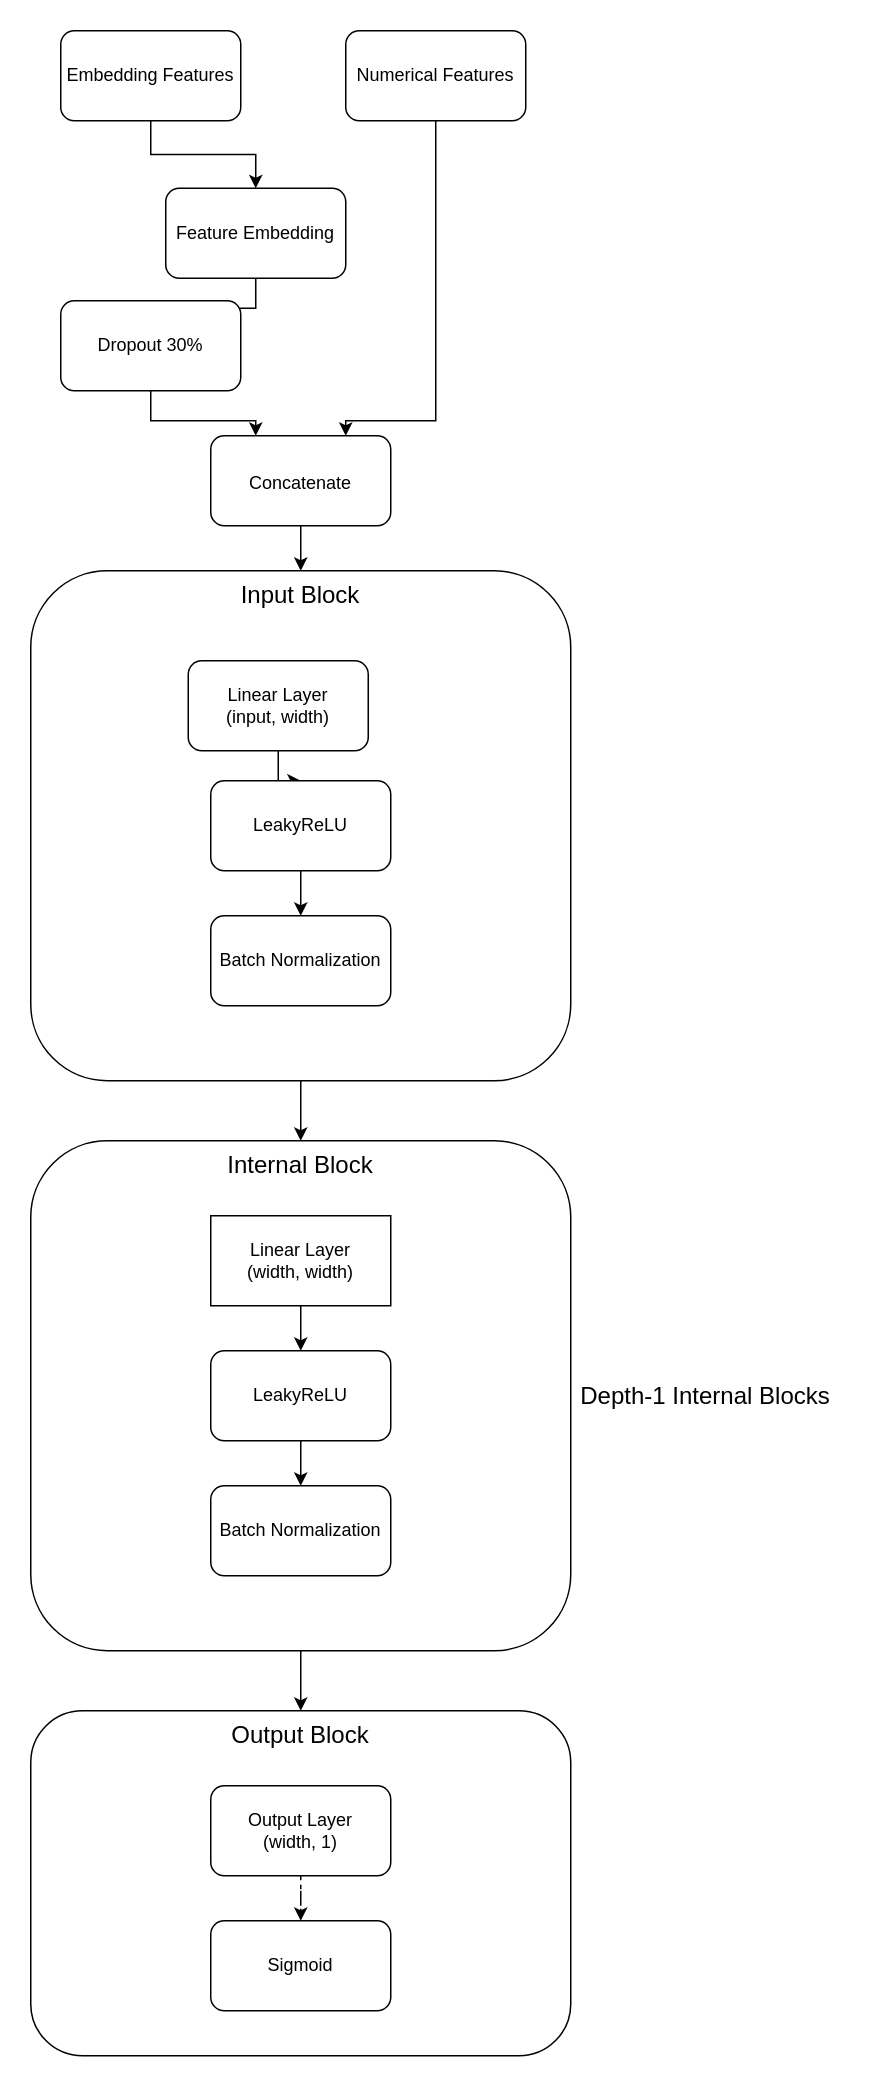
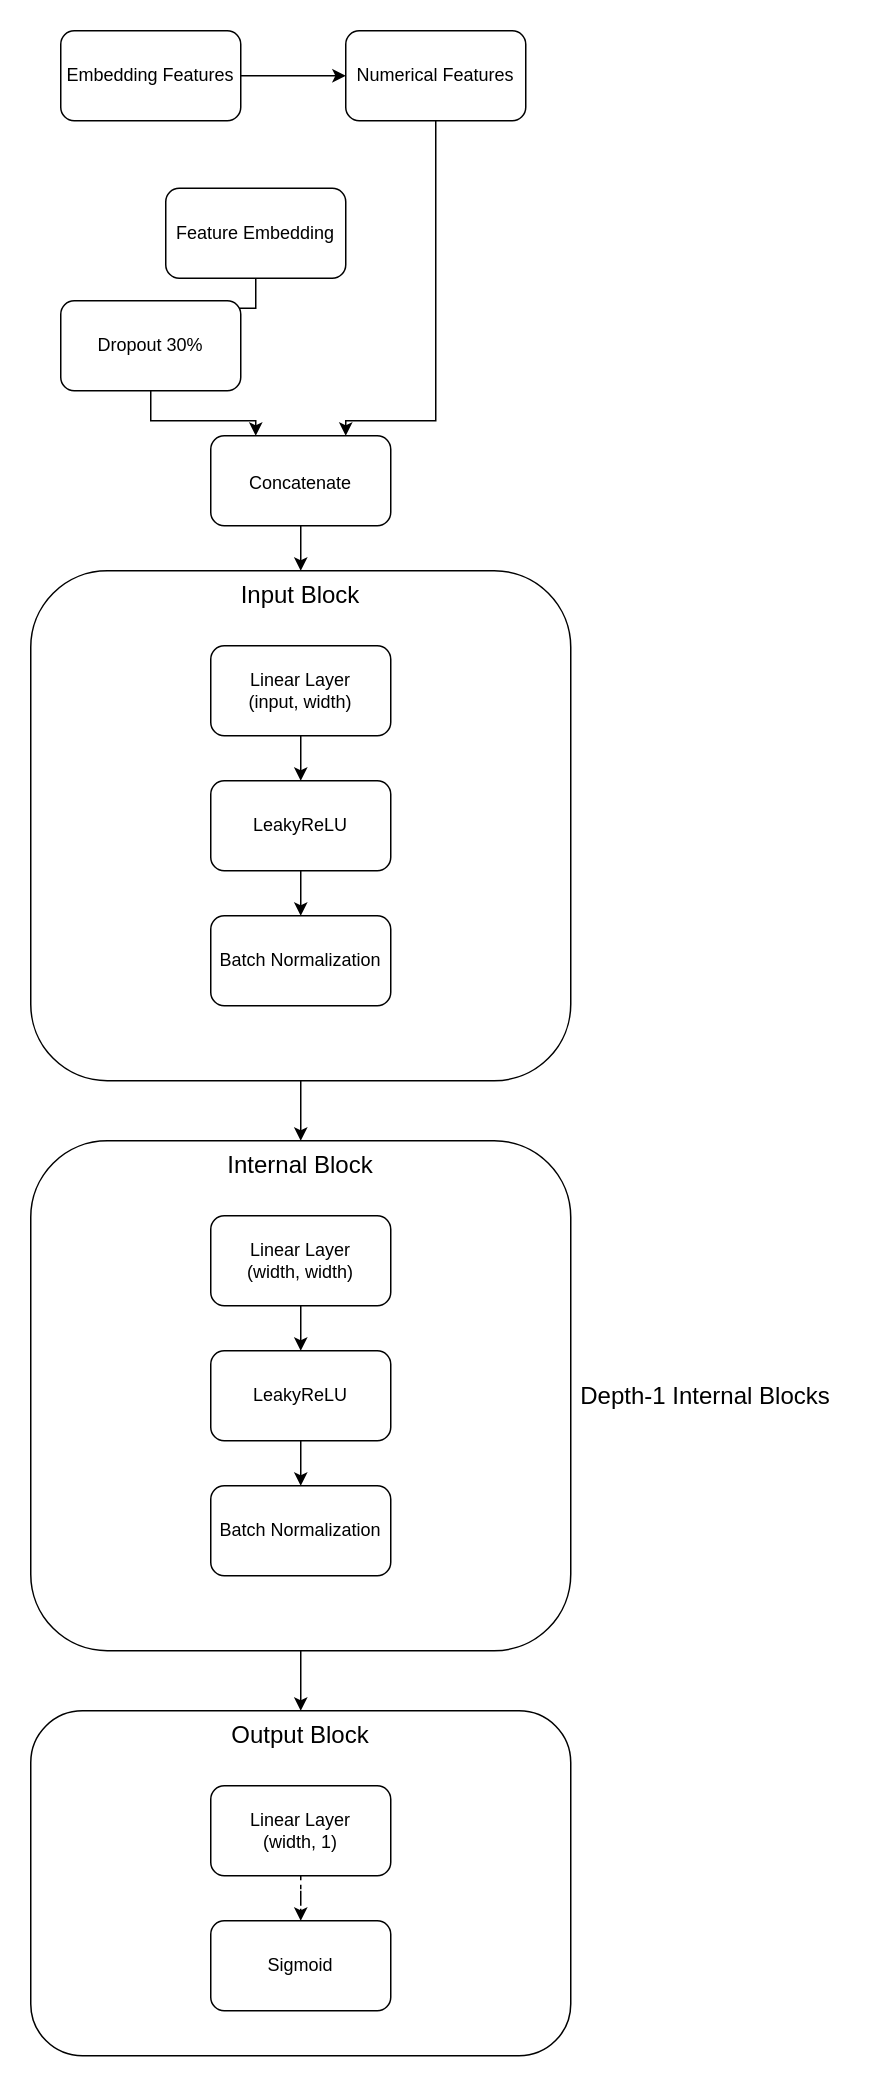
edge "Embedding Features" -> "Feature Embedding": now "Embedding Features" -> "Numerical Features"
node "Linear Layer (input, width)": moved (278, 706) -> (301, 691)
node "Linear Layer (width, width)": shape rectangle -> rounded rectangle
node "Output Layer (width, 1)": label "Output Layer (width, 1)" -> "Linear Layer (width, 1)"
